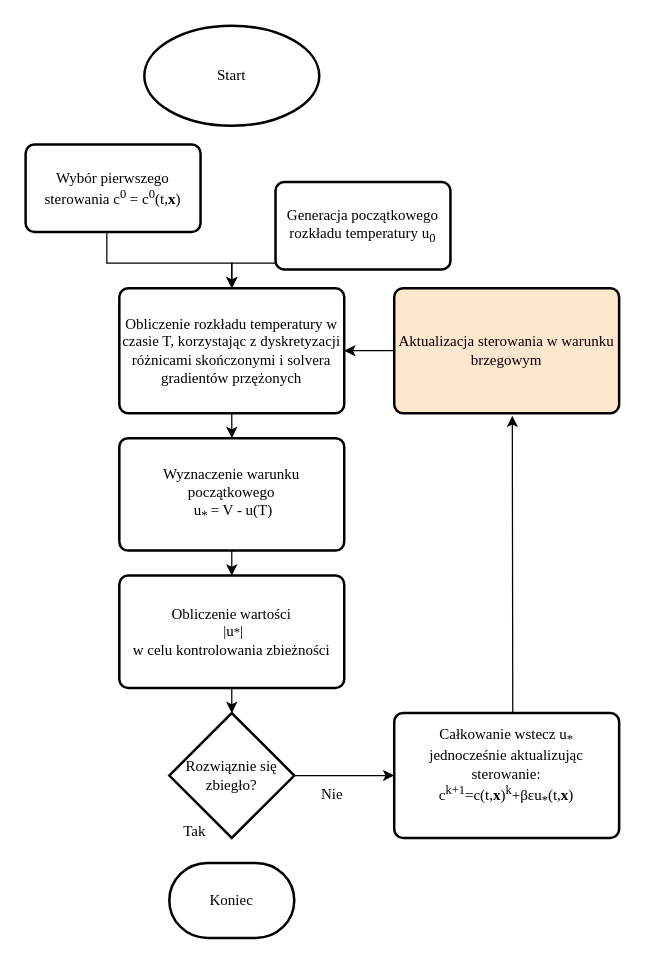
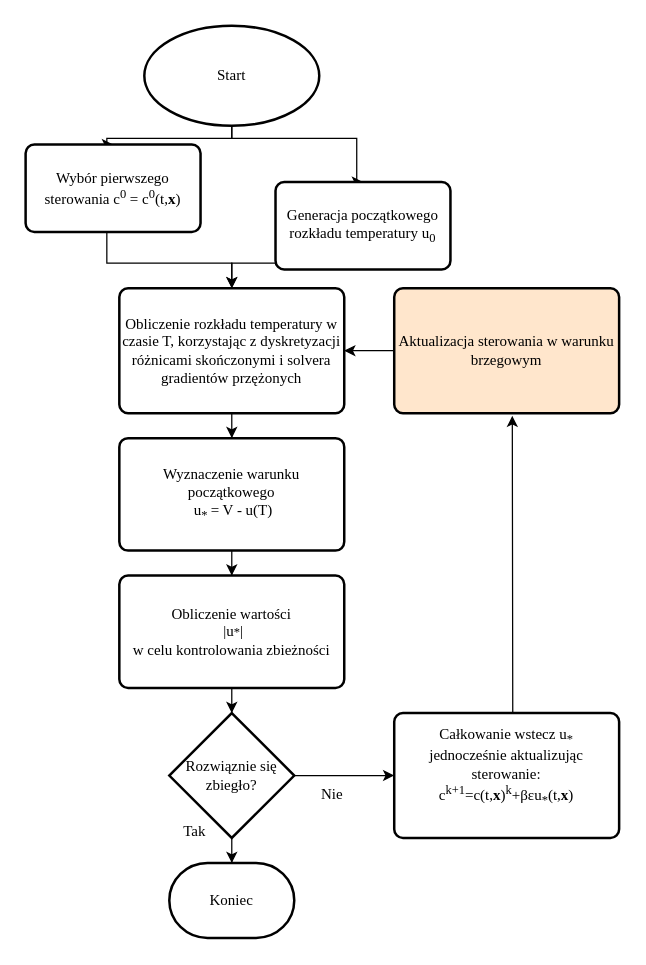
edge "Start" -> "Wybór pierwszego sterowania c0 = c0(t,x)": added
edge "Start" -> "Generacja początkowego rozkładu temperatury u0": added
edge "Rozwiąznie się zbiegło?" -> "Koniec": added
